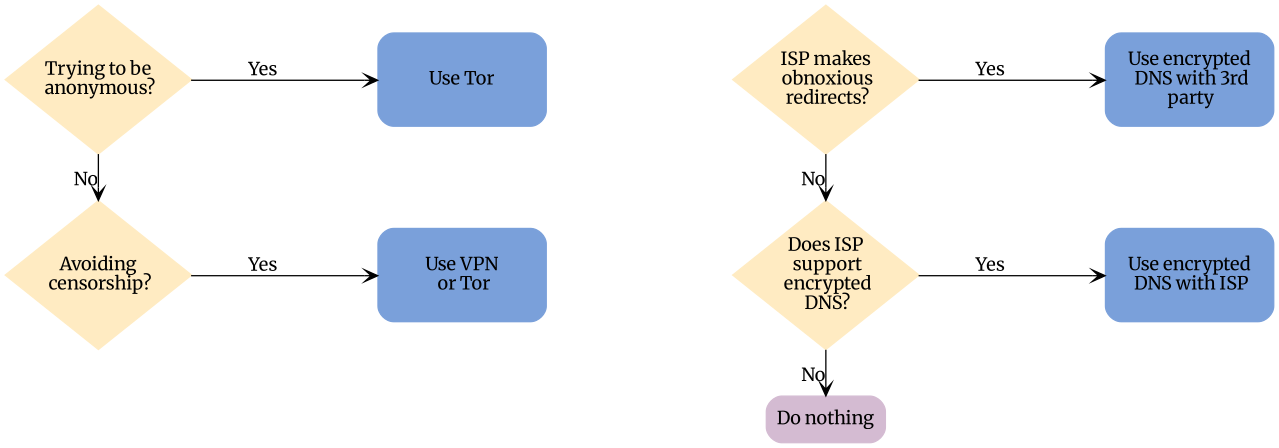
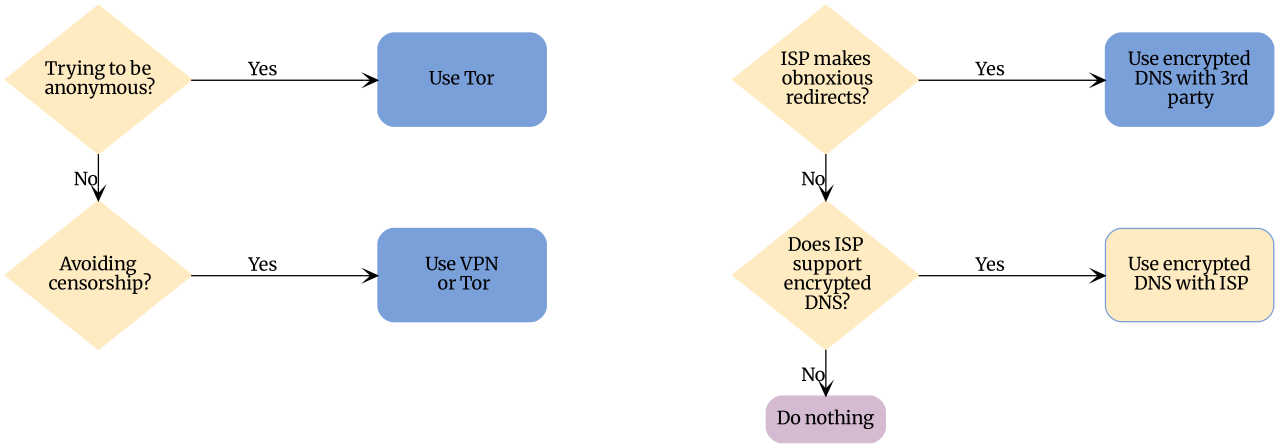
node "Use encrypted DNS with ISP": fillcolor #7aa0da -> #ffebc2
